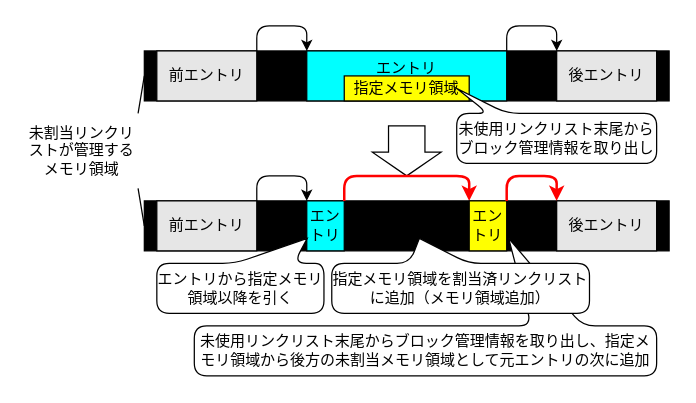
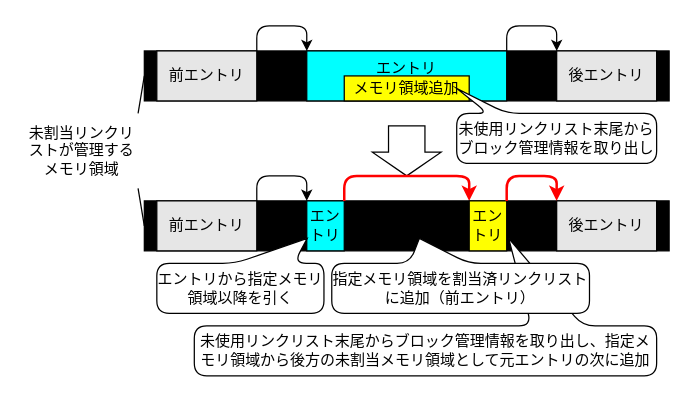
node "指定メモリ領域": label "指定メモリ領域" -> "メモリ領域追加"
node "指定メモリ領域を割当済リンクリストに追加（メモリ領域追加）": label "指定メモリ領域を割当済リンクリストに追加（メモリ領域追加）" -> "指定メモリ領域を割当済リンクリストに追加（前エントリ）"
